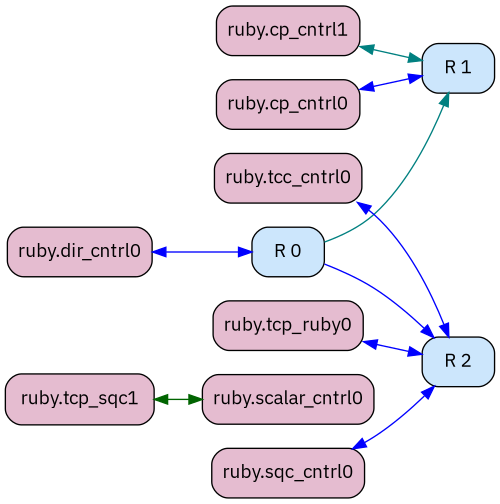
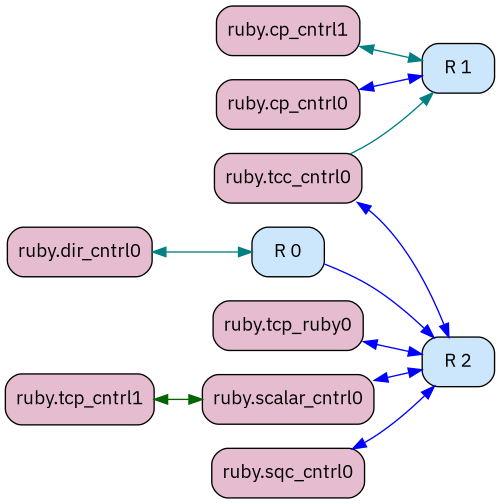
edge "R 1" -- "R 0": now "R 1" -- "ruby.tcc_cntrl0"
edge "ruby.dir_cntrl0" -- "R 0": color blue -> teal
edge "R 2" -- "ruby.scalar_cntrl0": added
node "ruby.tcp_sqc1": label "ruby.tcp_sqc1" -> "ruby.tcp_cntrl1"
